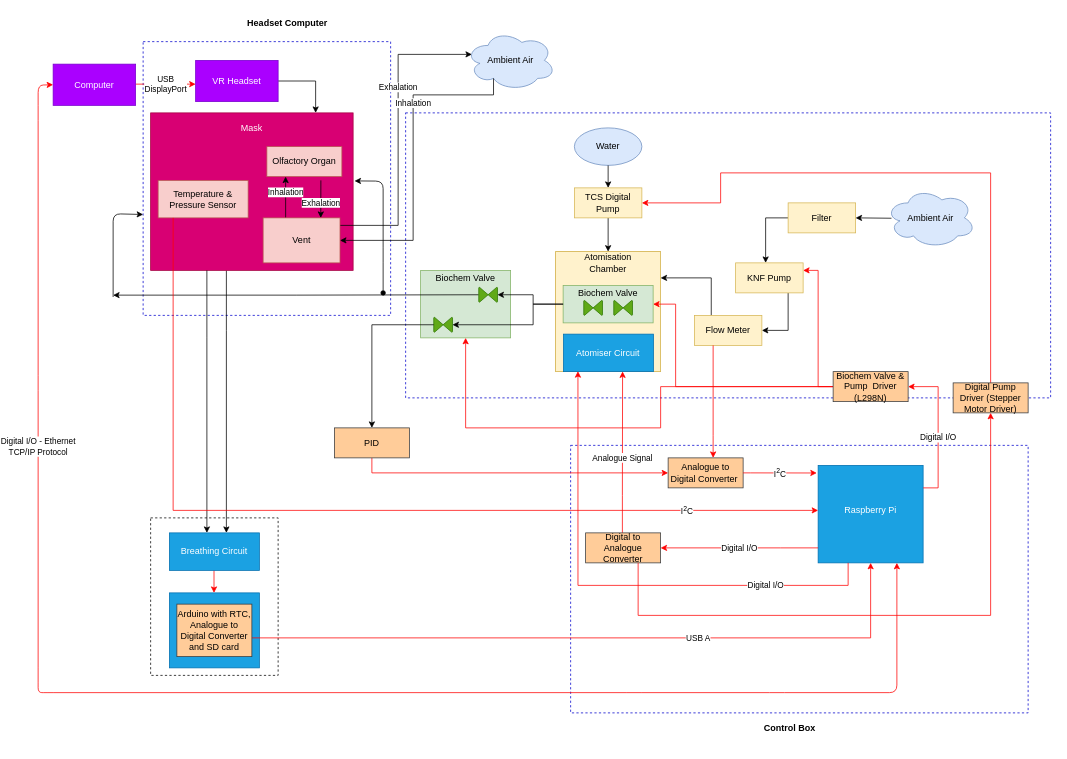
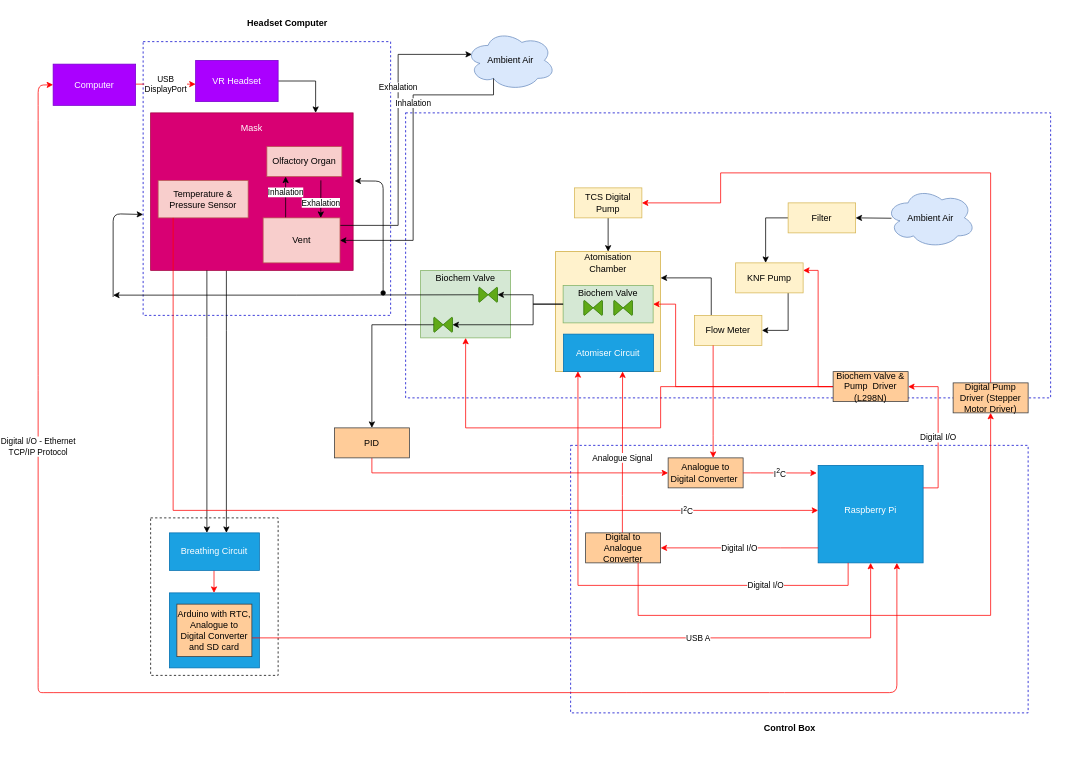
node "Water": removed
edge "Water" -> "TCS Digital Pump": removed
